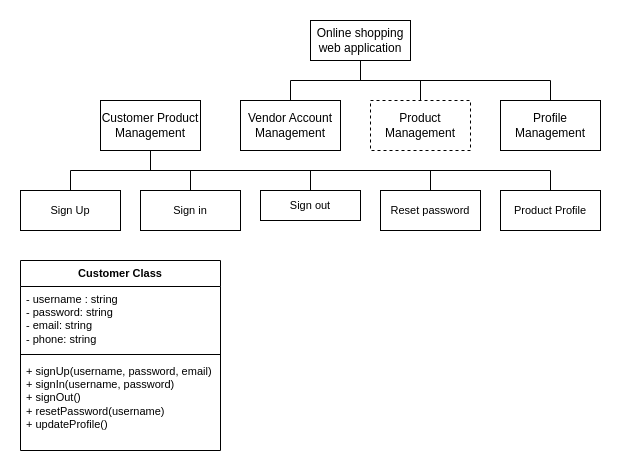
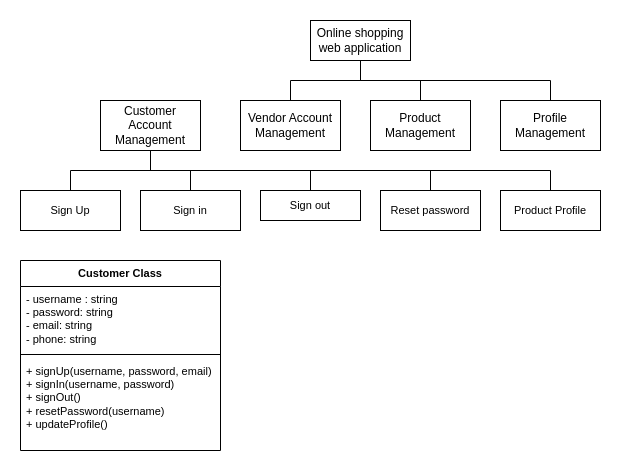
node "Customer Product Management": label "Customer Product Management" -> "Customer Account Management"
node "Product Management": style dashed -> solid
